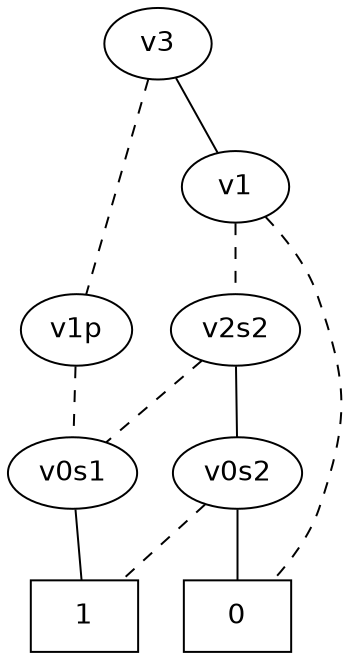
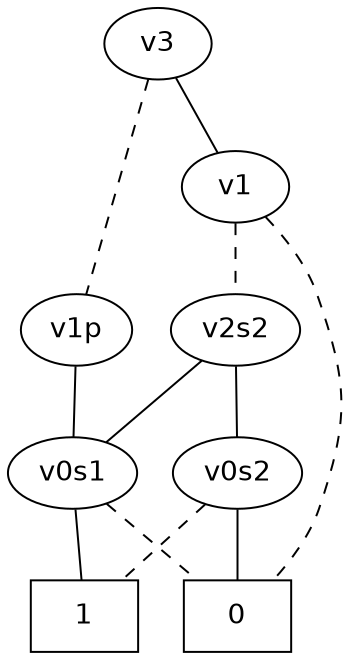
edge "v2s2" -- "v0s1": style dashed -> solid
edge "v1p" -- "v0s1": style dashed -> solid
edge "v0s1" -- "0": added
